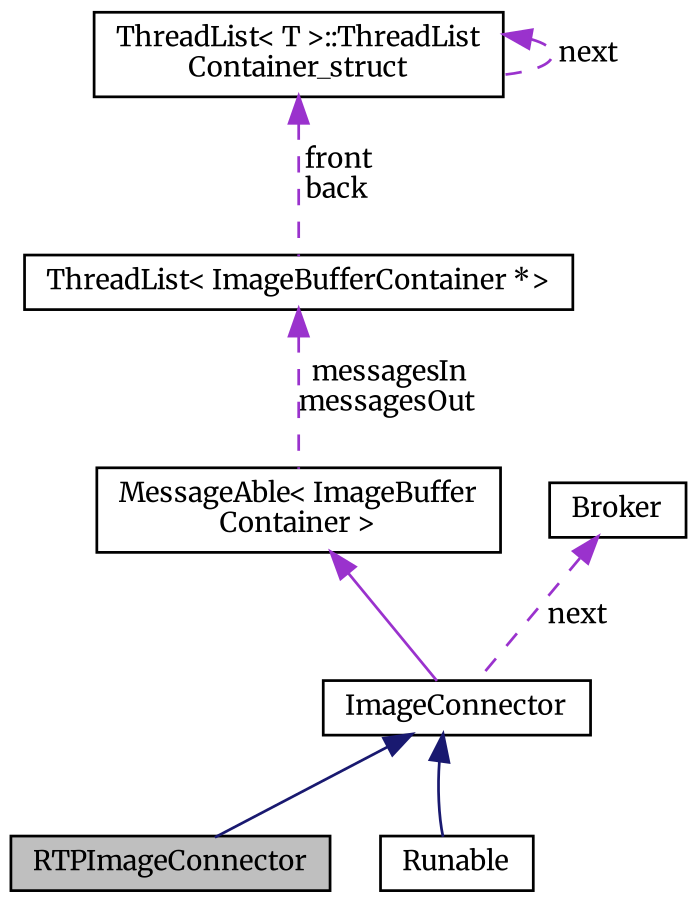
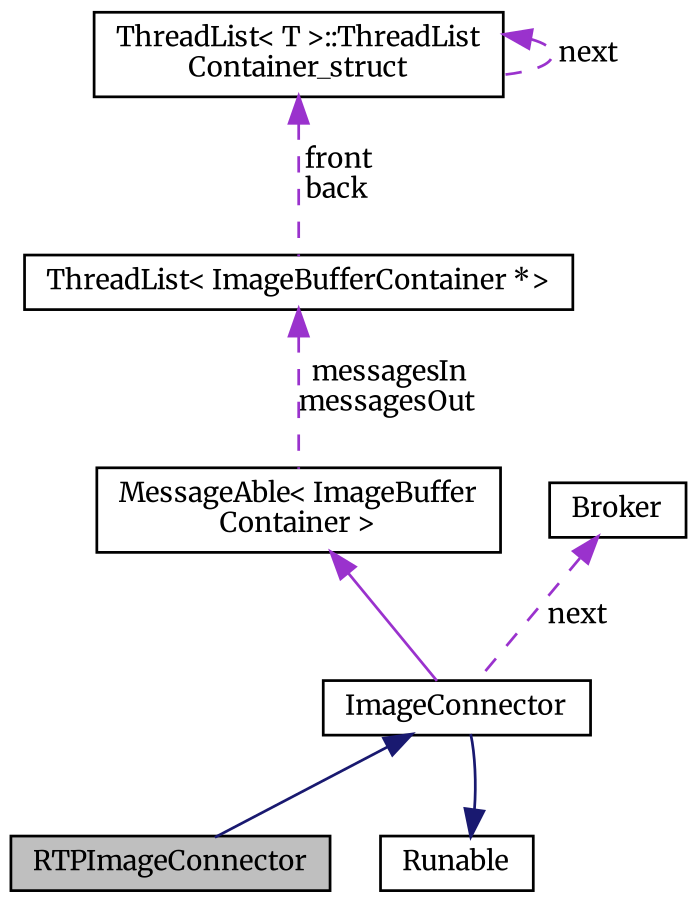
edge "Runable" -> "ImageConnector": reversed
